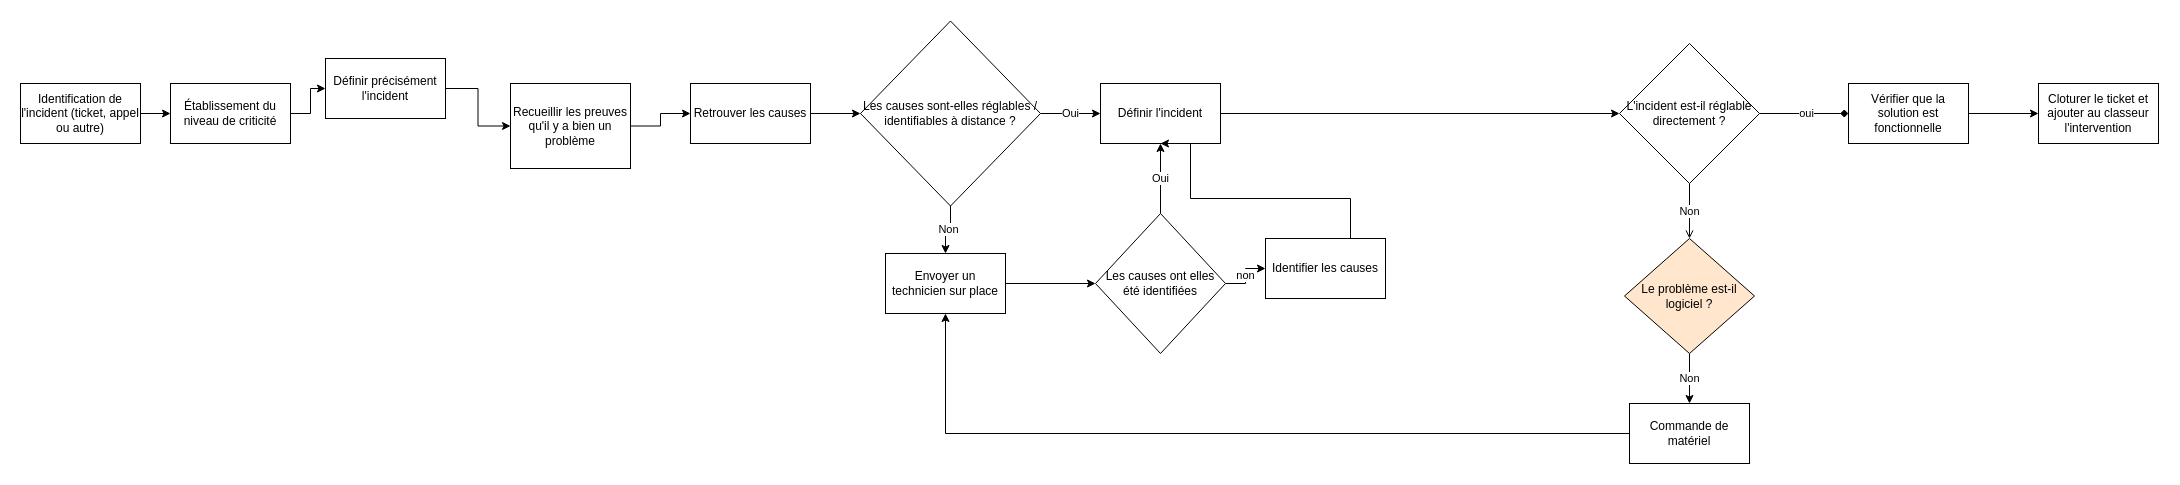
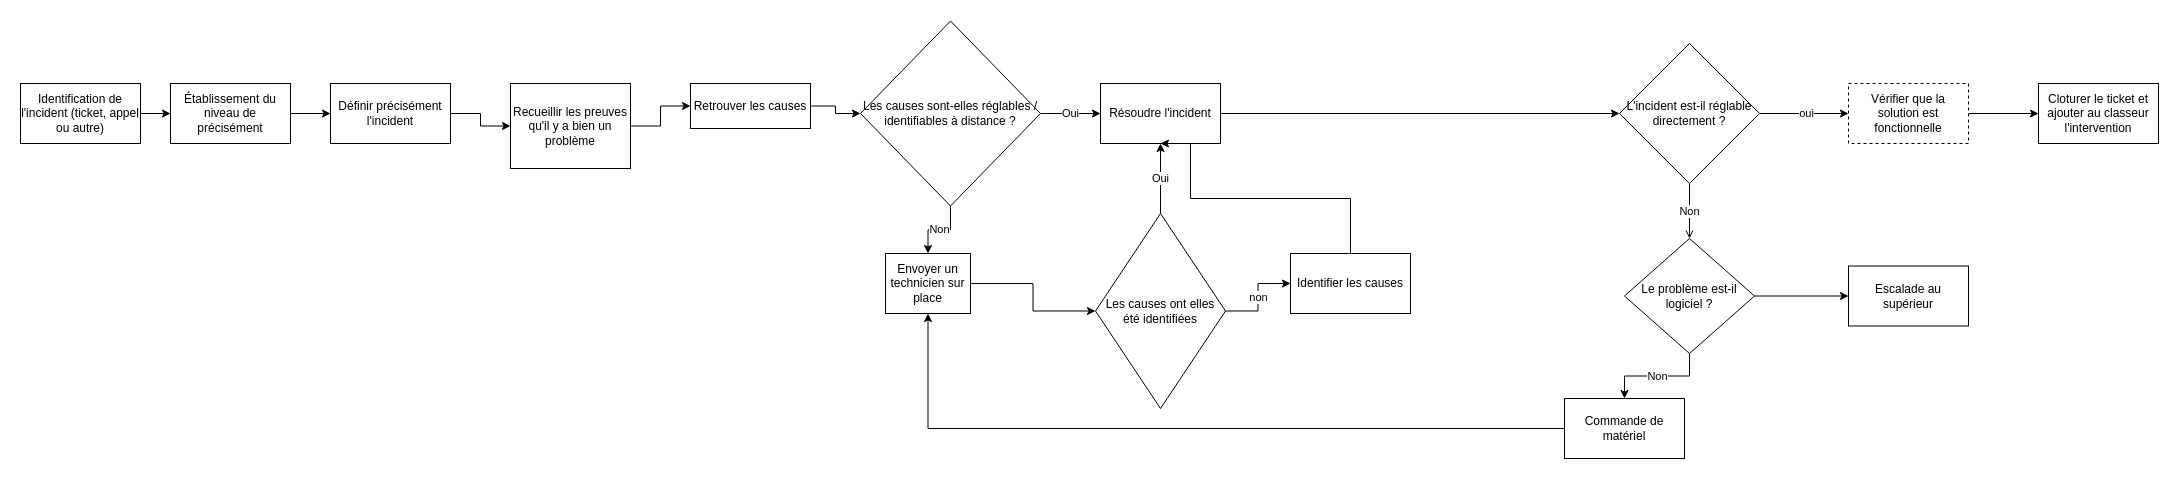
node "Définir précisément l'incident": moved (386, 89) -> (391, 114)
node "Établissement du niveau de criticité": label "Établissement du niveau de criticité" -> "Établissement du niveau de précisément"
node "Retrouver les causes": size 120x60 -> 120x45
node "Définir l'incident": label "Définir l'incident" -> "Résoudre l'incident"
edge "L'incident est-il réglable directement ?" -> "Vérifier que la solution est fonctionnelle": arrowhead diamond -> classic
node "Vérifier que la solution est fonctionnelle": style solid -> dashed
node "Identifier les causes": moved (1326, 269) -> (1351, 284)
node "Envoyer un technicien sur place": size 120x60 -> 85x60
node "Les causes ont elles été identifiées": size 130x140 -> 130x195
node "Le problème est-il logiciel ?": fillcolor #ffe6cc -> #ffffff
edge "Le problème est-il logiciel ?" -> "Escalade au supérieur": added
node "Escalade au supérieur": added
node "Commande de matériel": moved (1690, 434) -> (1625, 429)
